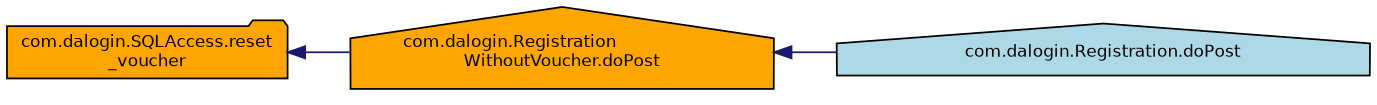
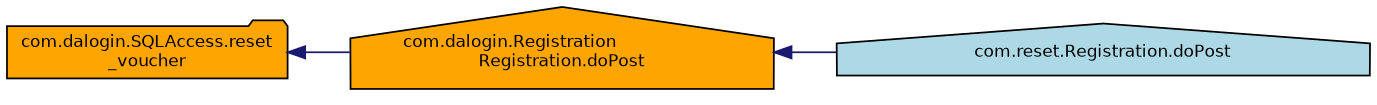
node "com.dalogin.Registration WithoutVoucher.doPost": label "com.dalogin.Registration WithoutVoucher.doPost" -> "com.dalogin.Registration Registration.doPost"
node "com.dalogin.Registration.doPost": label "com.dalogin.Registration.doPost" -> "com.reset.Registration.doPost"
